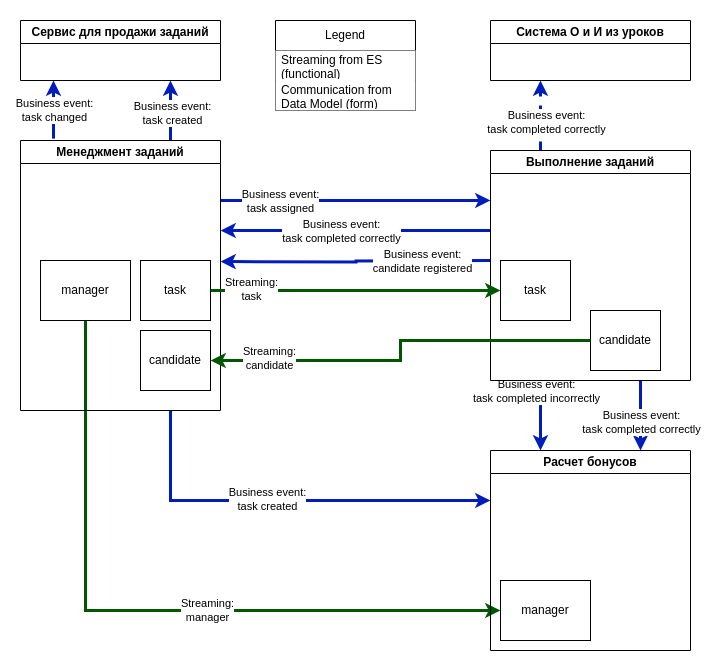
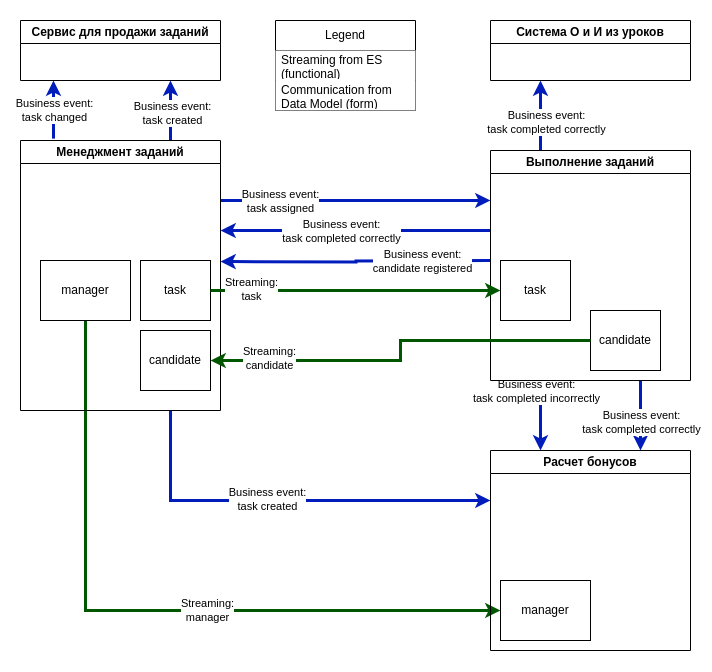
edge "Выполнение заданий" -> "Cистема О и И из уроков": style dashed -> solid
